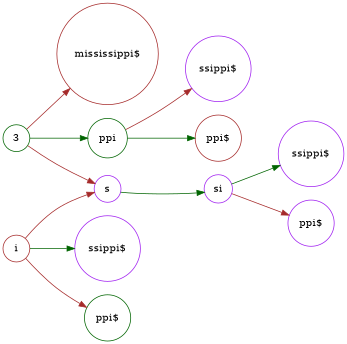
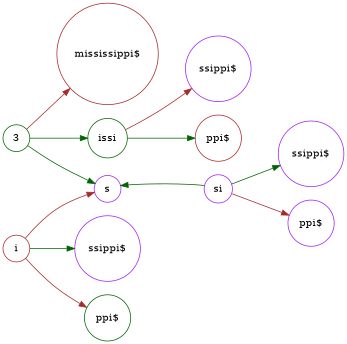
node "ppi": label "ppi" -> "issi"
edge "3" -> "s": color brown -> darkgreen
edge "s" -> "si": reversed
